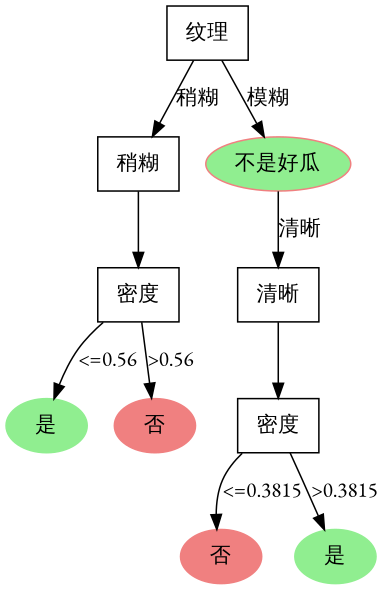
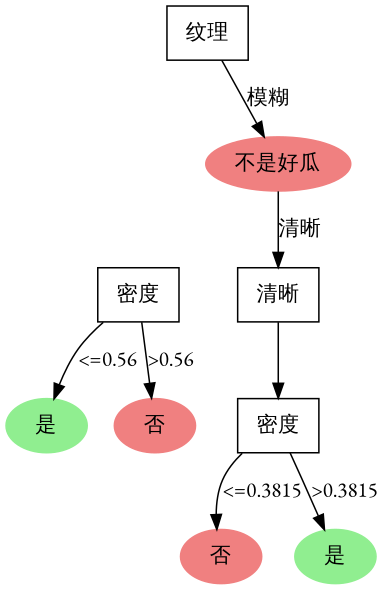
node "稍糊": removed
node "不是好瓜": fillcolor lightgreen -> lightcoral
